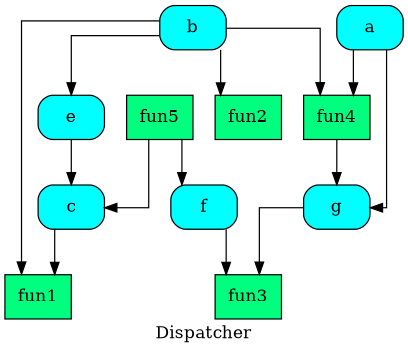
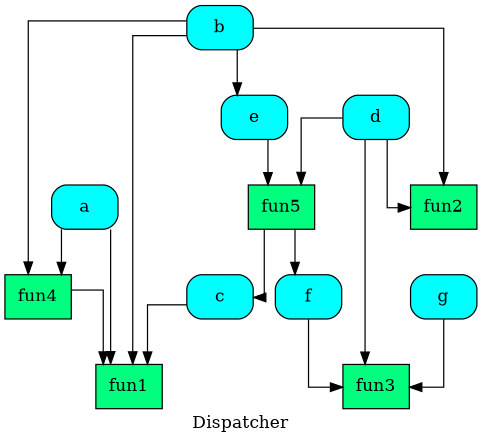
node "d": added
edge "a" -> "g": now "a" -> "fun1"
edge "e" -> "c": now "e" -> "fun5"
edge "fun4" -> "g": now "fun4" -> "fun1"
